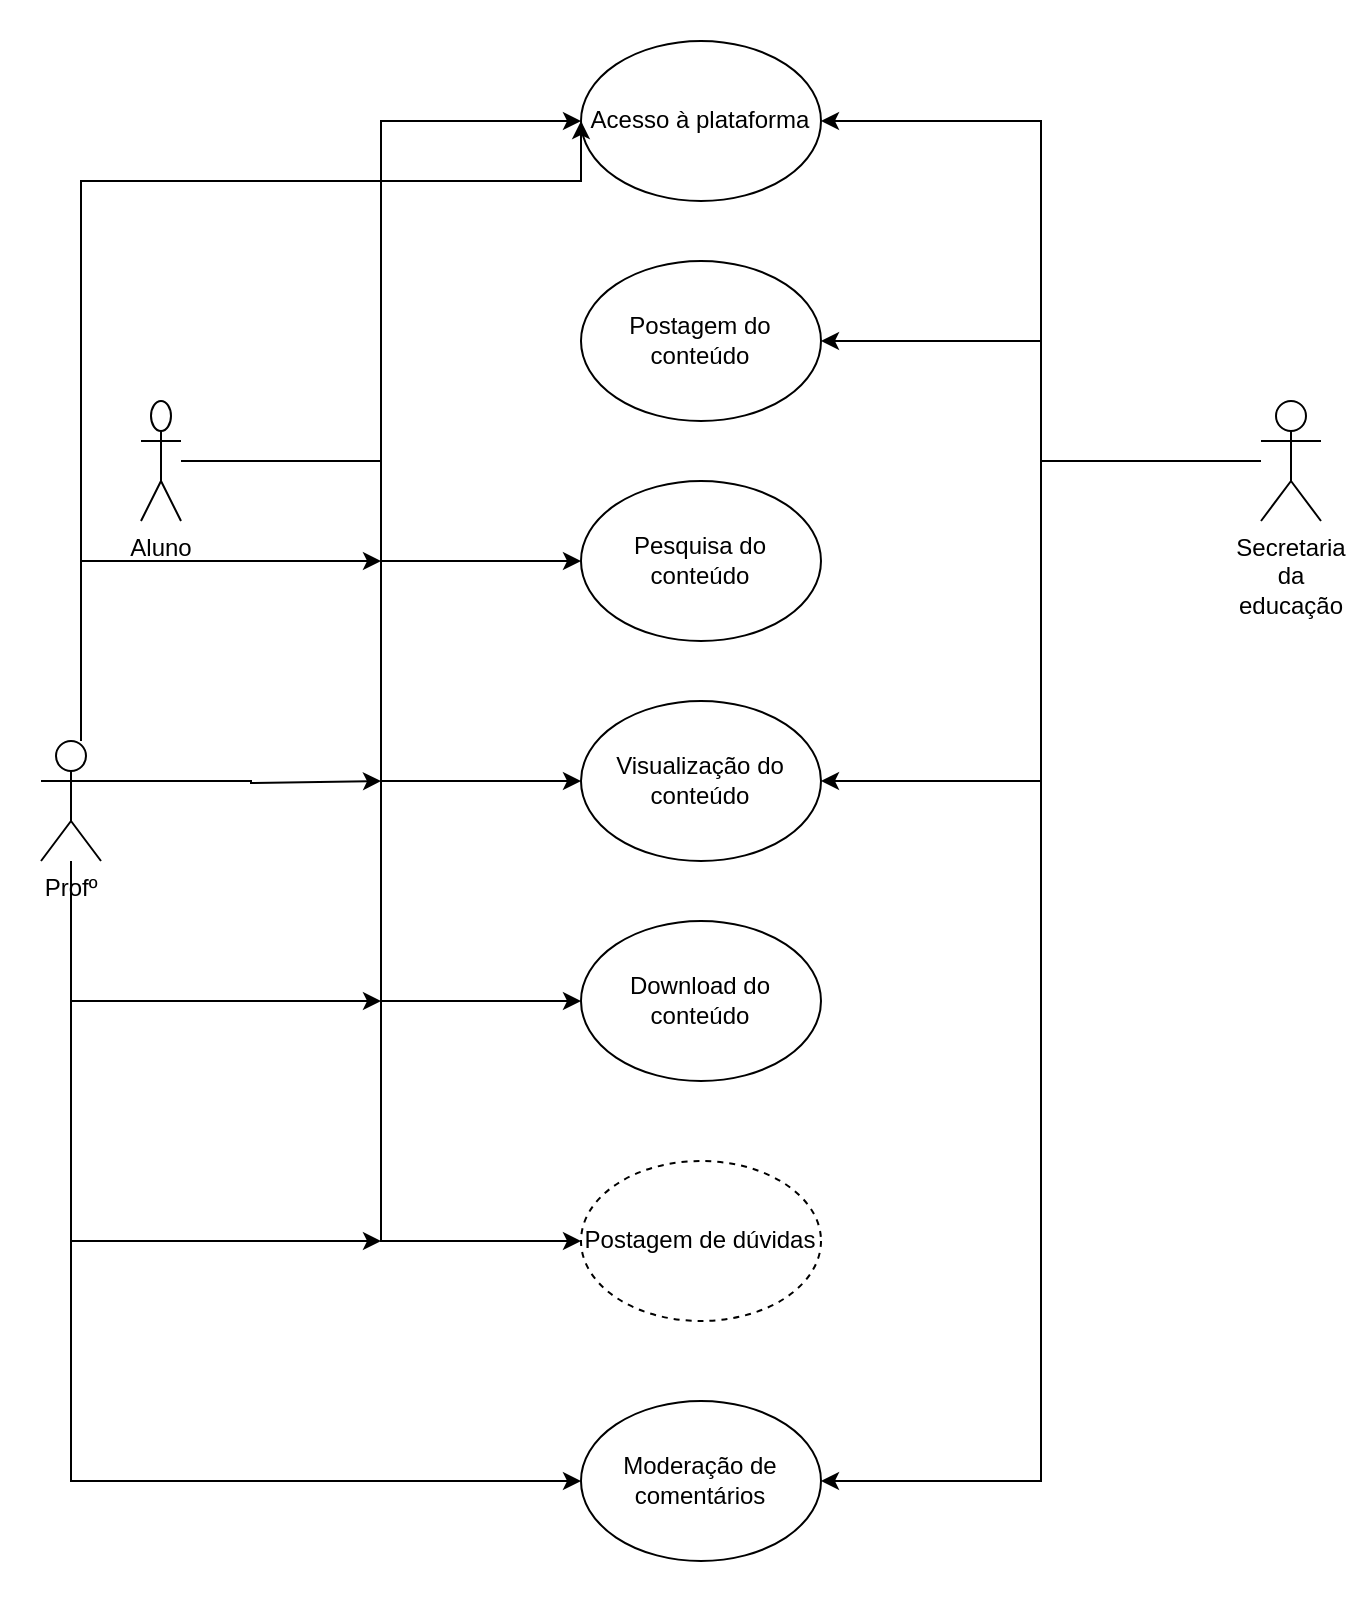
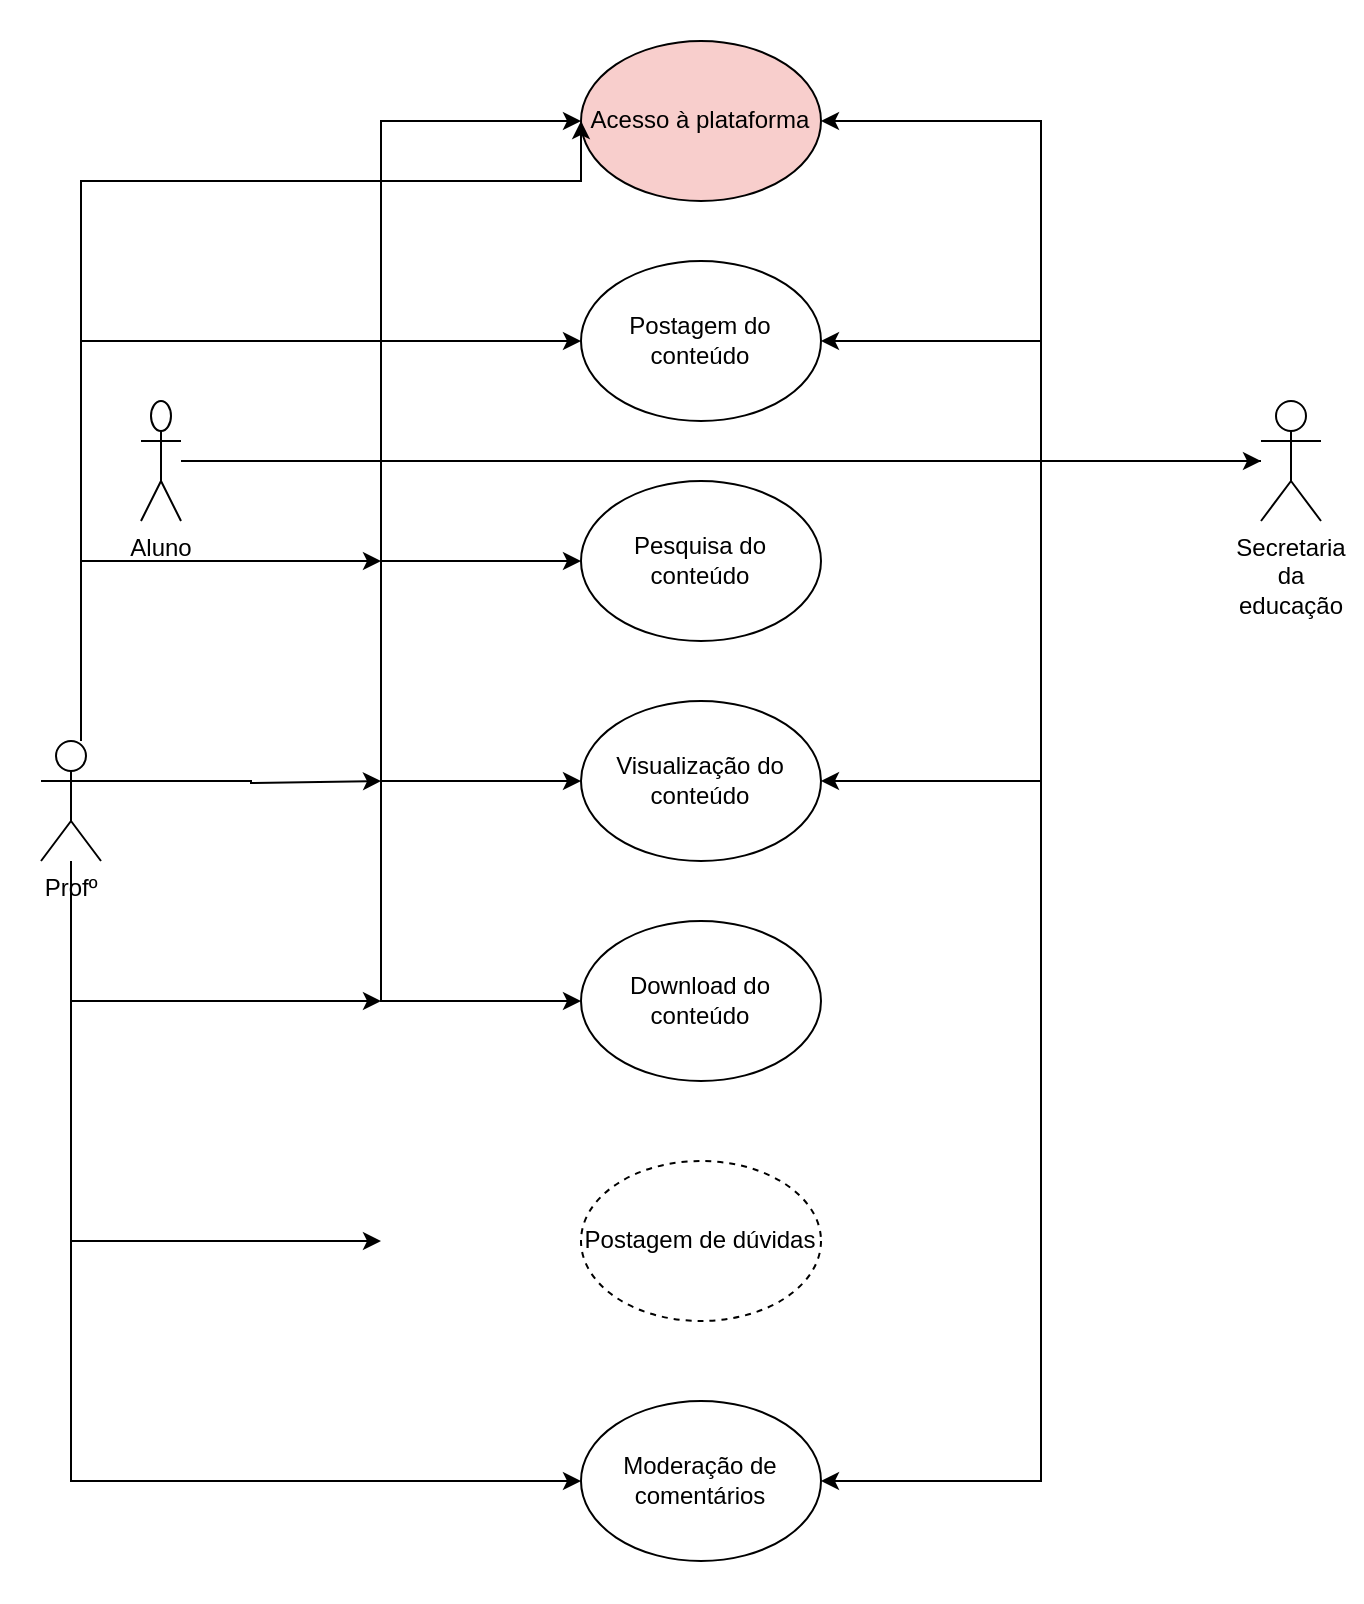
node "Acesso à plataforma": fillcolor #ffffff -> #f8cecc
edge "Profº" -> "Postagem do conteúdo": added
edge "Aluno" -> "Postagem de dúvidas": now "Aluno" -> "Secretaria da educação"
